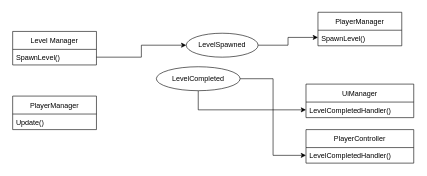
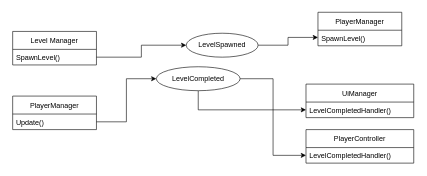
edge "Update()" -> "LevelCompleted": added
